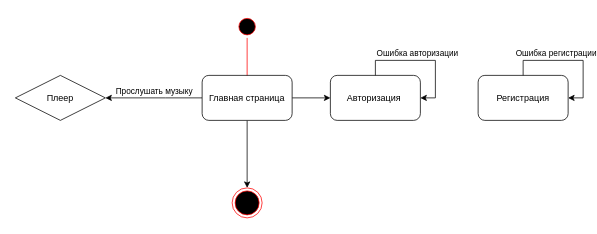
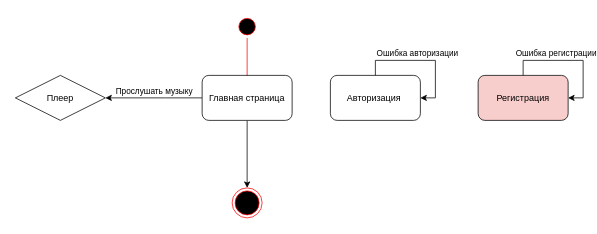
edge "Главная страница" -> "Авторизация": removed
node "Регистрация": fillcolor #ffffff -> #f8cecc
